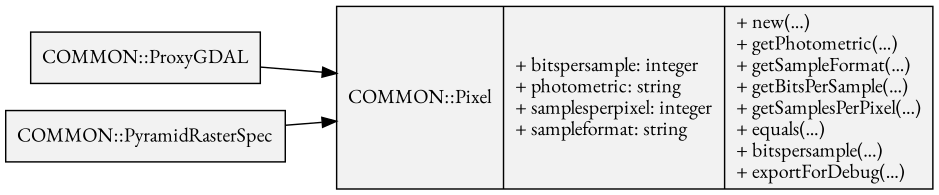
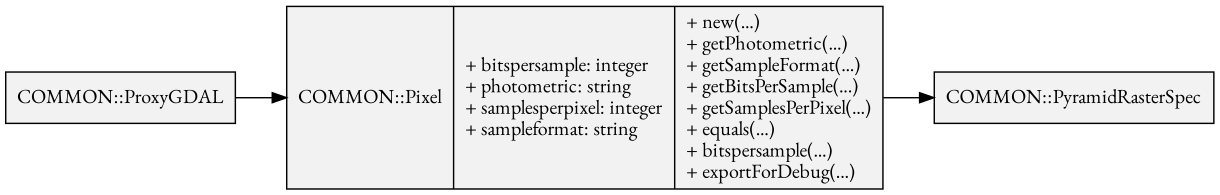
edge "COMMON::PyramidRasterSpec" -> "COMMON::Pixel": reversed
